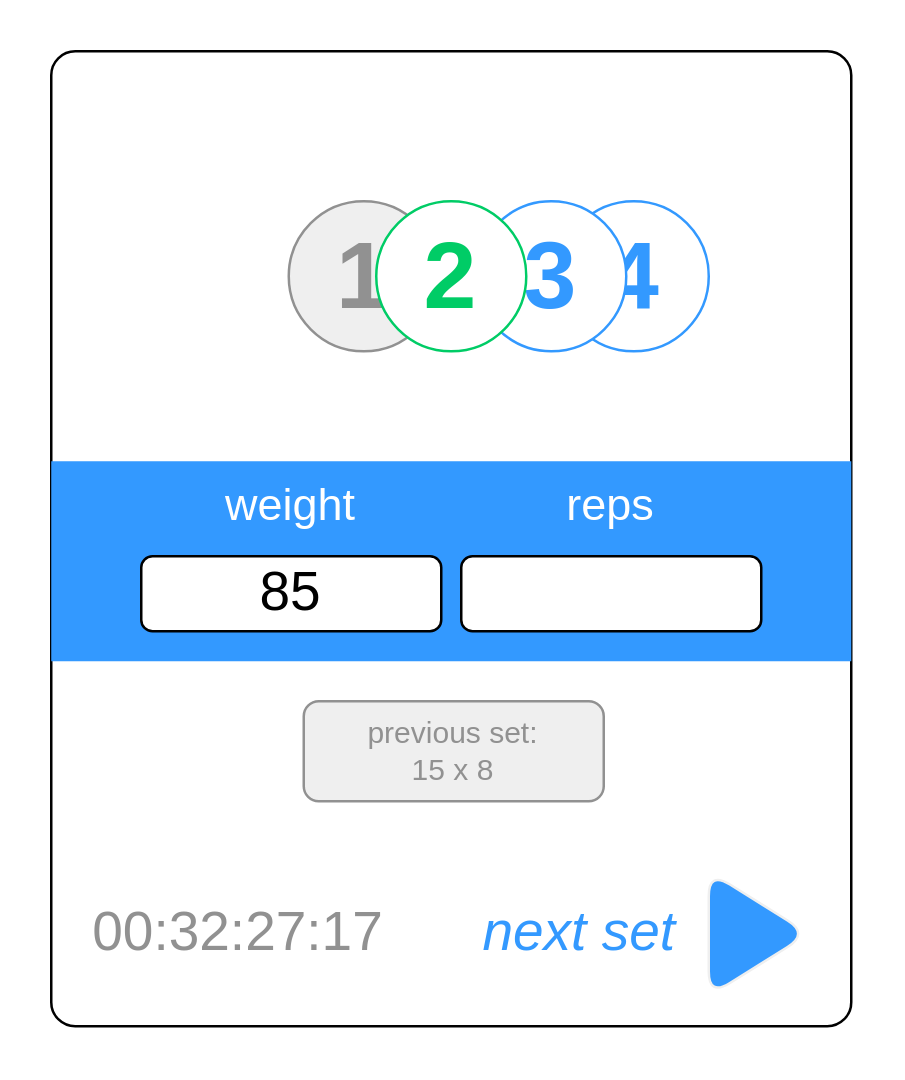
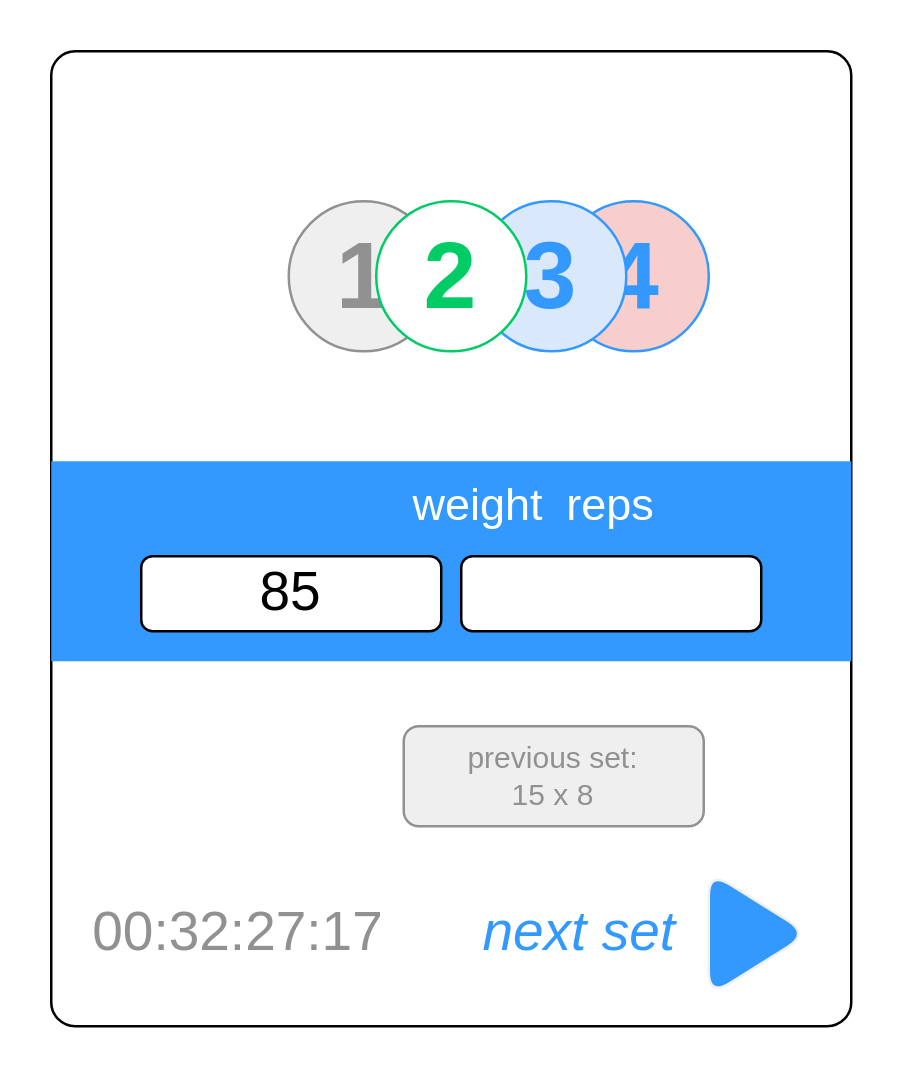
node "3": fillcolor #ffffff -> #dae8fc
node "4": fillcolor #ffffff -> #f8cecc
node "weight": moved (291, 506) -> (479, 506)
node "previous set: 15 x 8": moved (454, 751) -> (554, 776)
